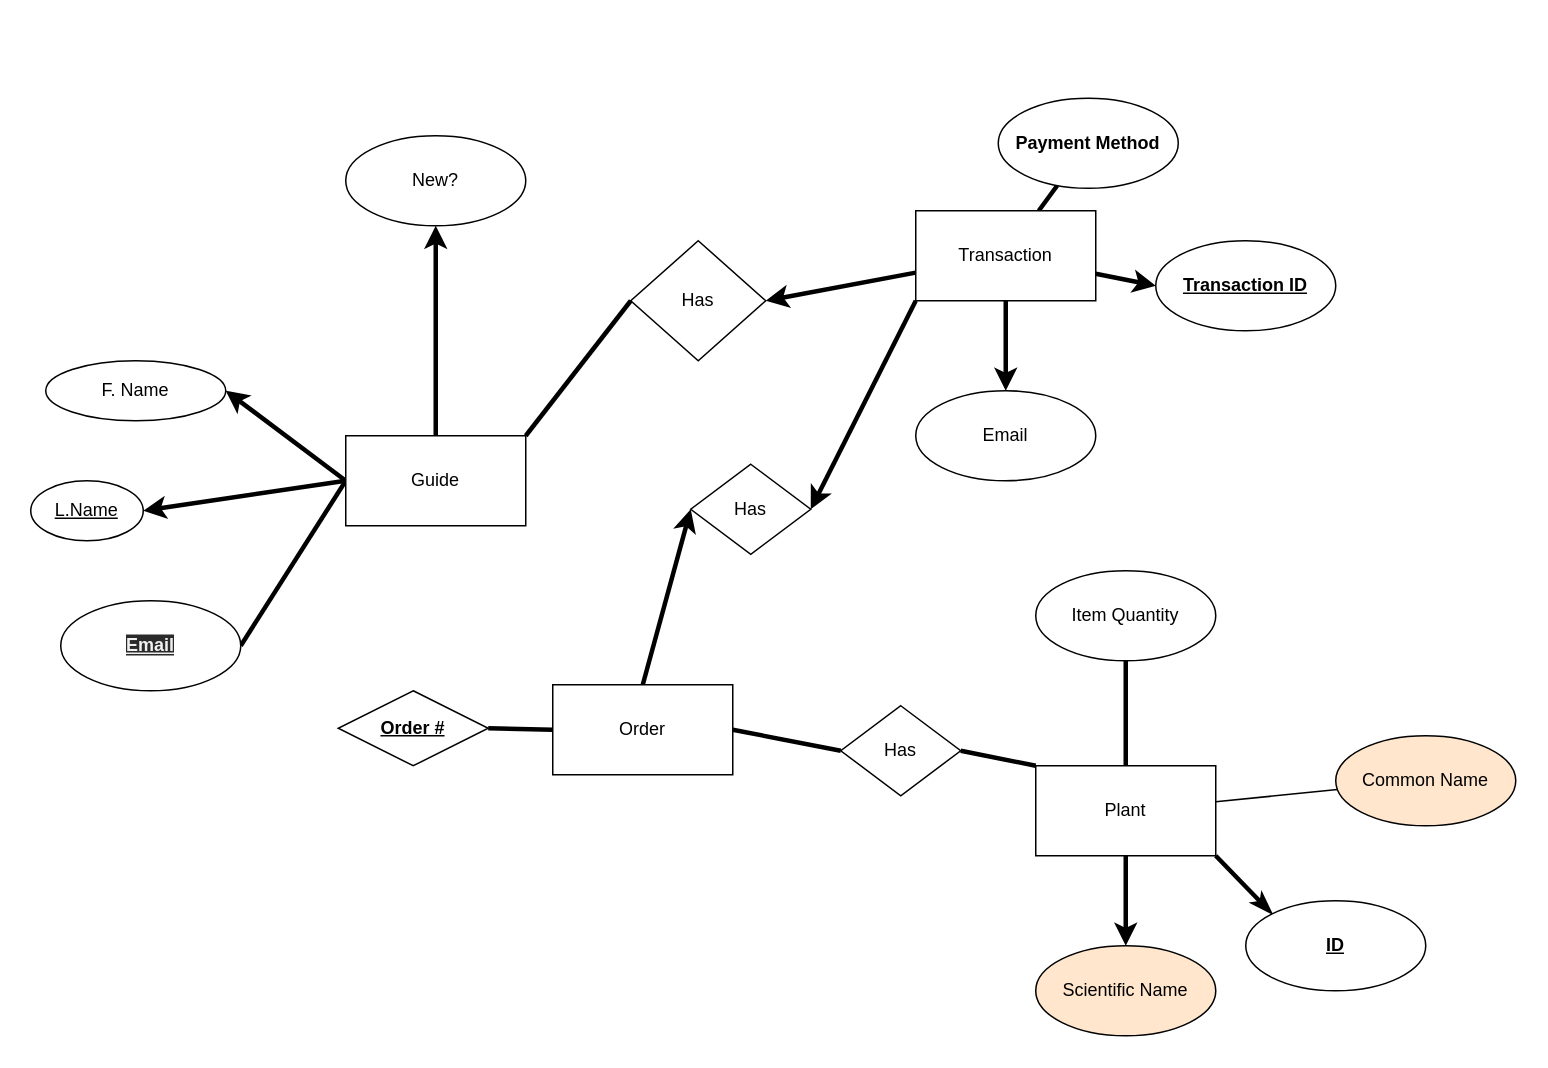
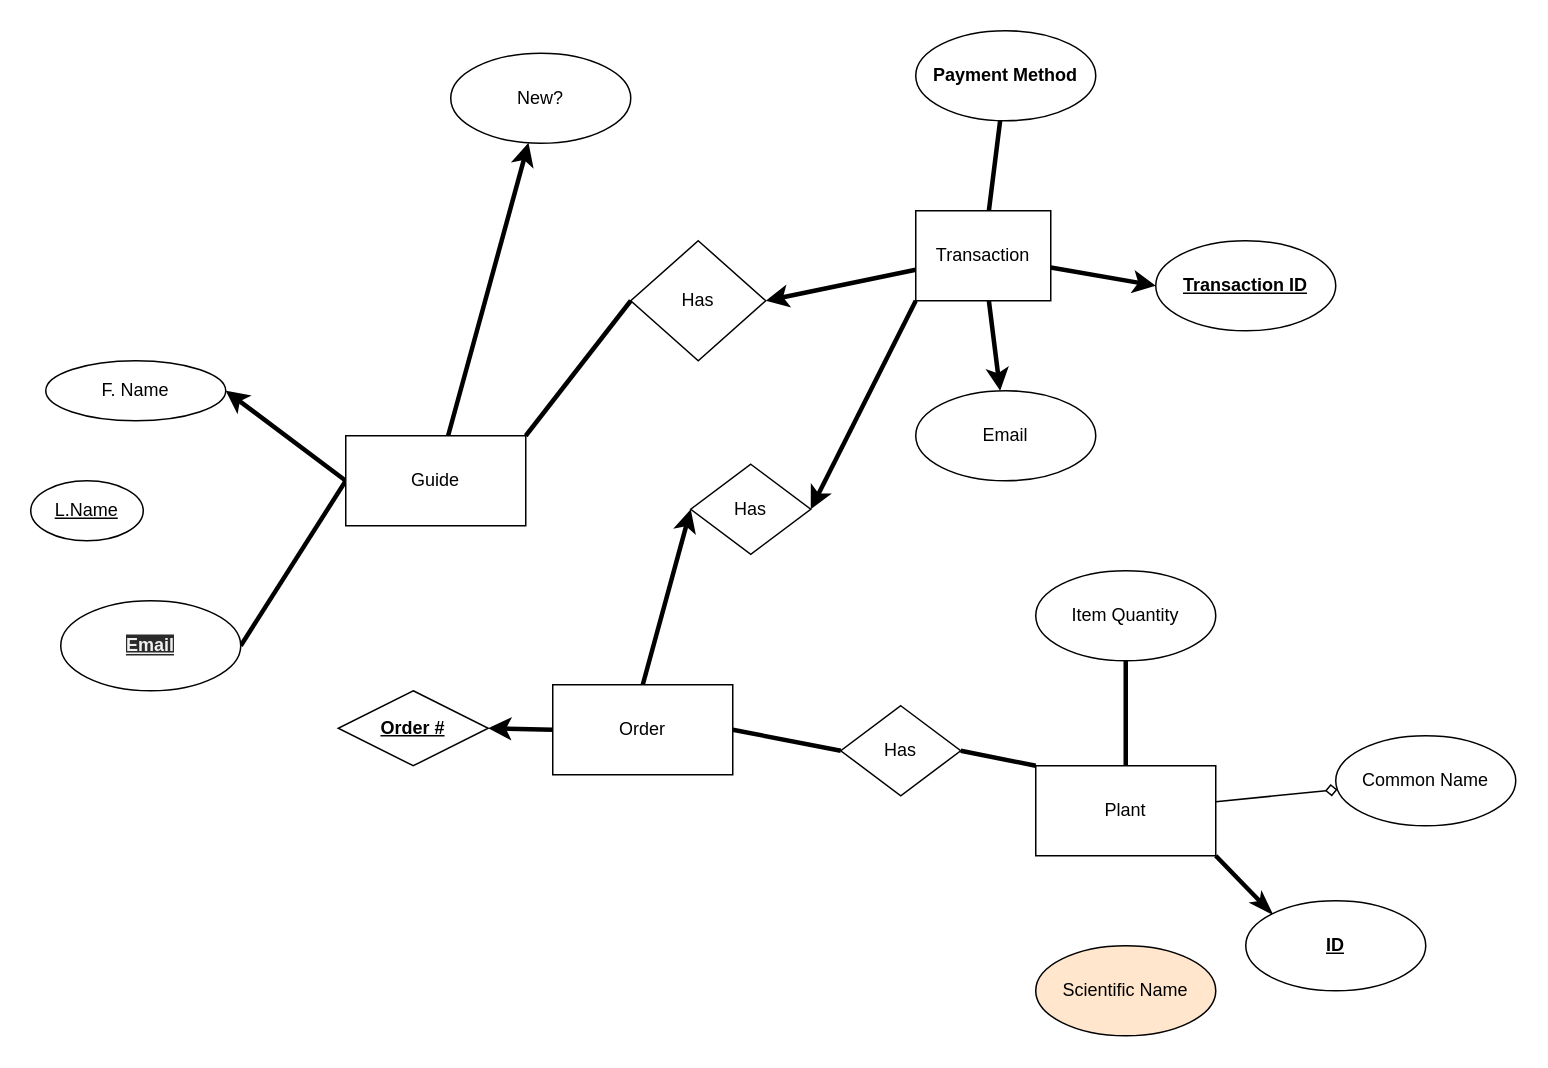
node "Payment Method": moved (1088, 143) -> (1006, 76)
node "New?": moved (436, 181) -> (541, 98)
node "Transaction": size 180x90 -> 135x90
edge "Guide" -> "L.Name": removed
edge "Order #" -- "Order": arrowhead none -> classic
node "Common Name": fillcolor #ffe6cc -> #ffffff
edge "Common Name" -- "Plant": arrowhead none -> diamond
edge "Plant" -> "Scientific Name": removed
